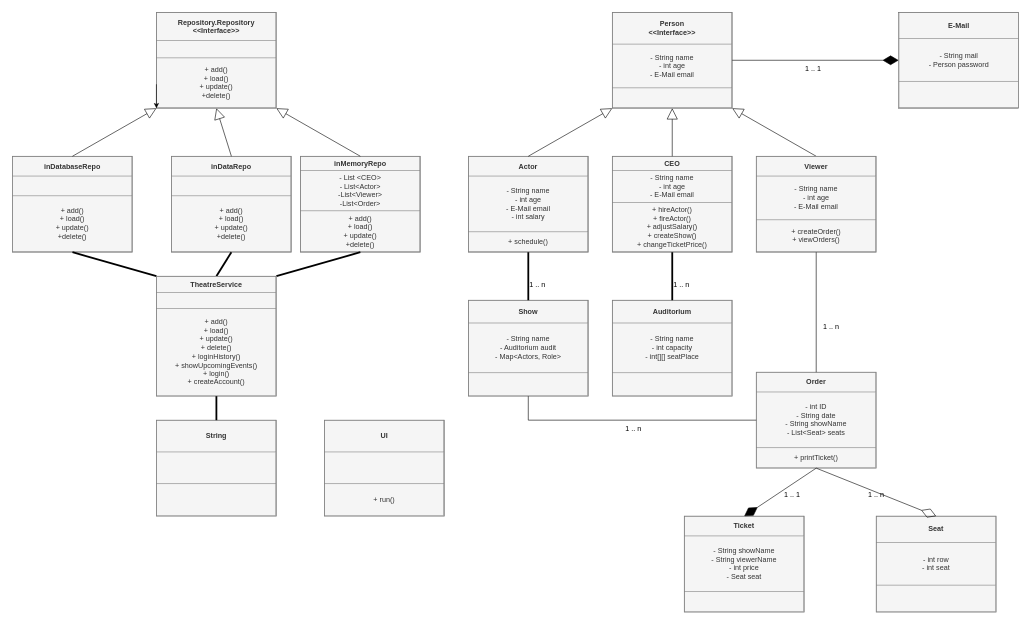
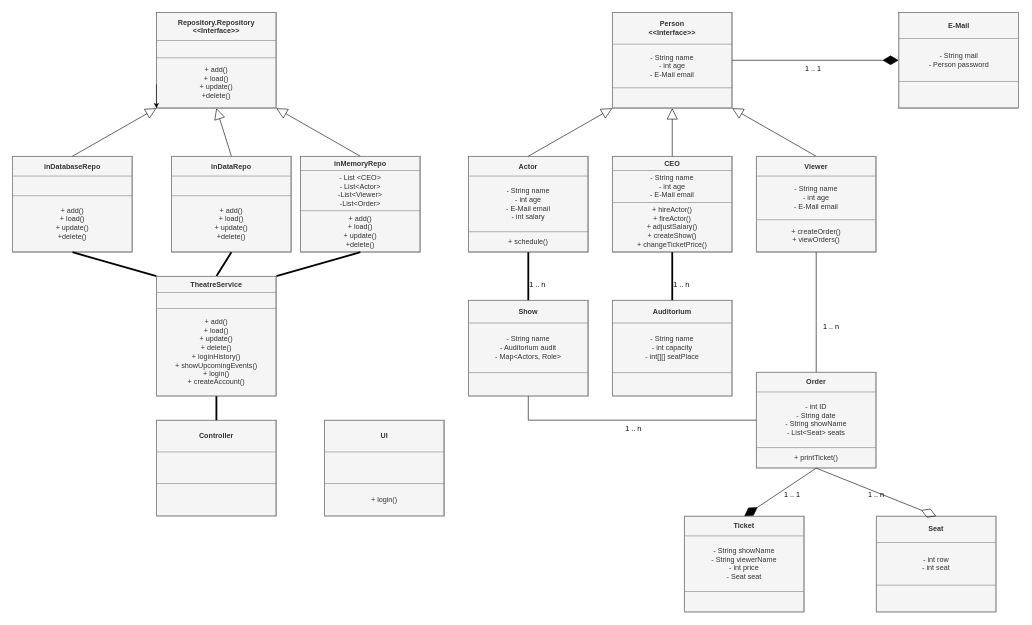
node "String": label "String" -> "Controller"
node "UI + run()": label "UI + run()" -> "UI + login()"
